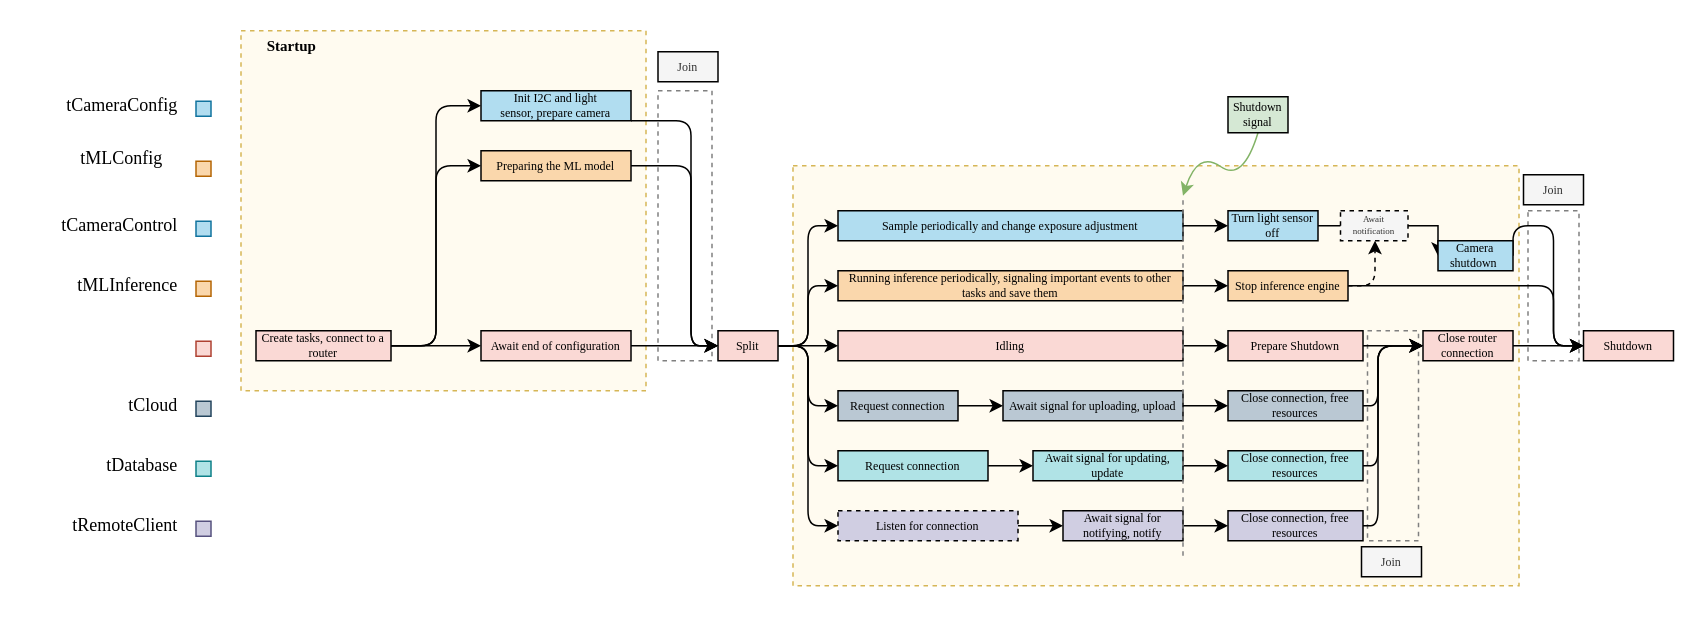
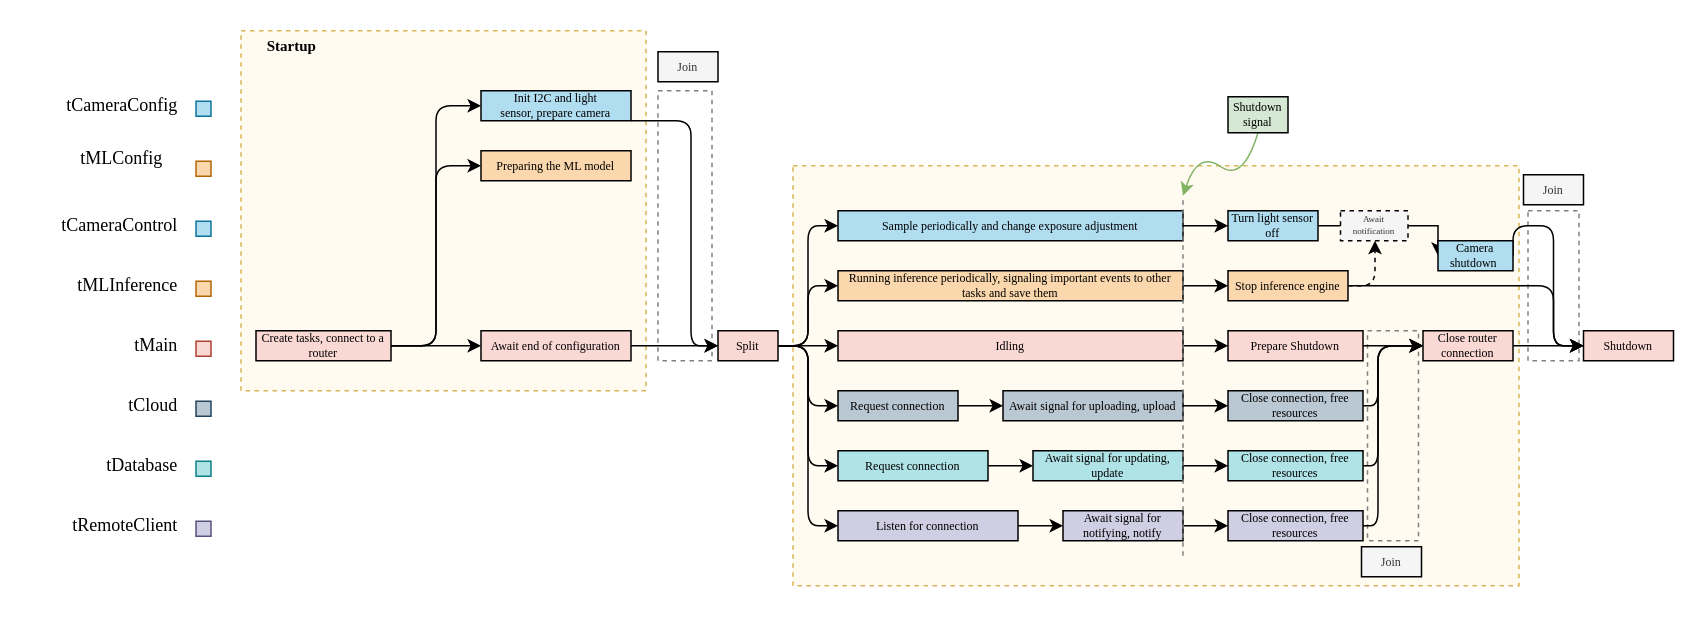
edge "Preparing the ML model" -> "Split": removed
node "tMain": added
node "Listen for connection": style dashed -> solid
